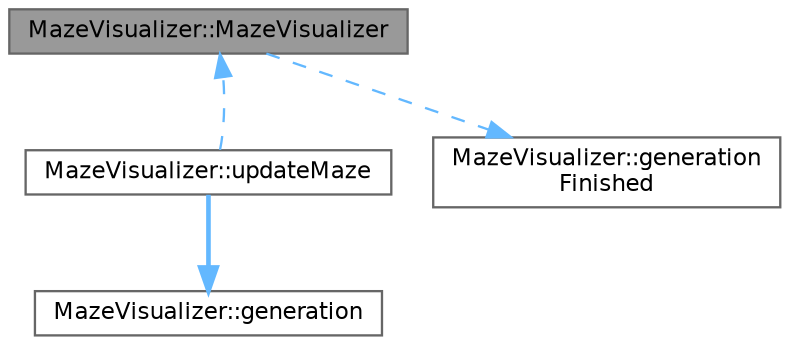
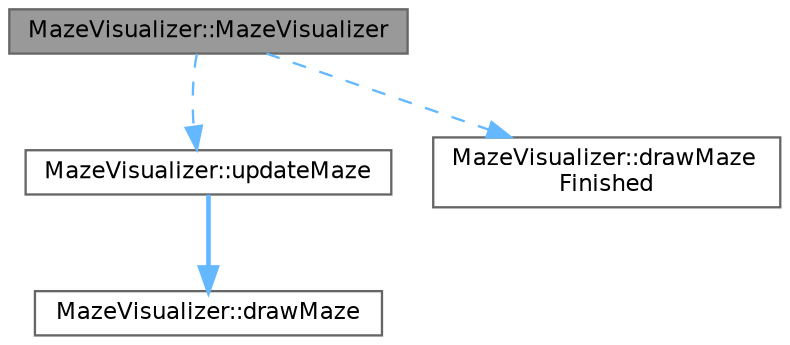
edge "MazeVisualizer::updateMaze" -> "MazeVisualizer::MazeVisualizer": reversed
node "MazeVisualizer::generation Finished": label "MazeVisualizer::generation Finished" -> "MazeVisualizer::drawMaze Finished"
node "MazeVisualizer::generation": label "MazeVisualizer::generation" -> "MazeVisualizer::drawMaze"
